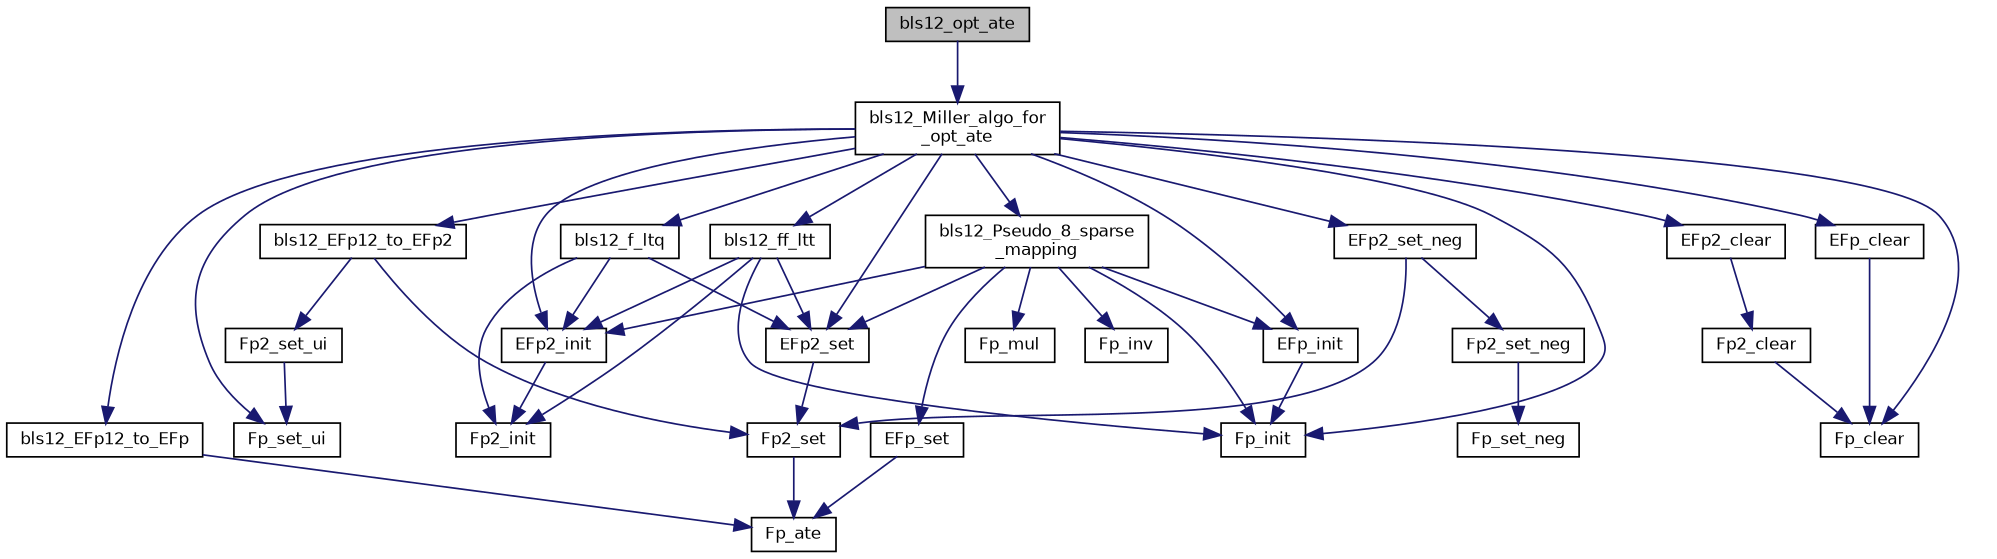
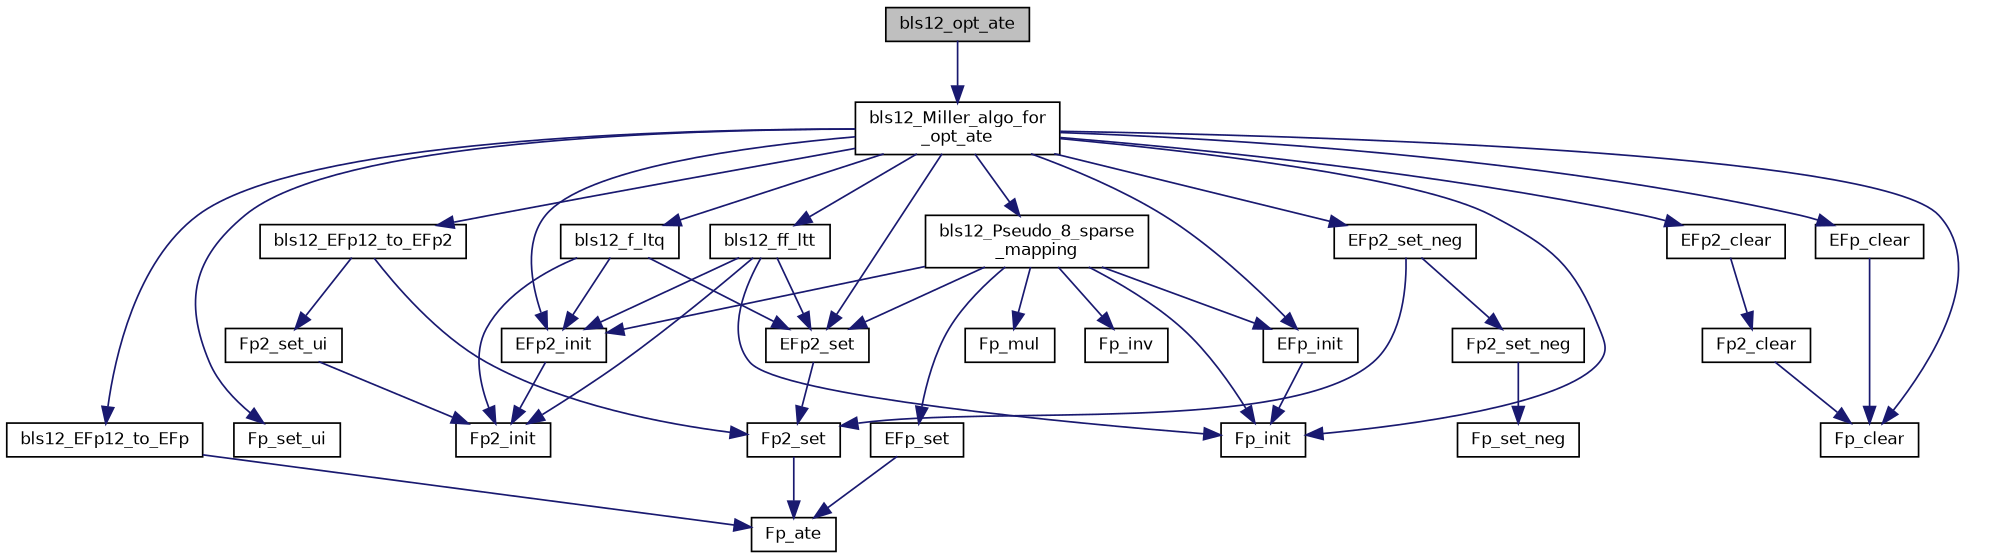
edge "Fp2_set_ui" -> "Fp_set_ui": now "Fp2_set_ui" -> "Fp2_init"
